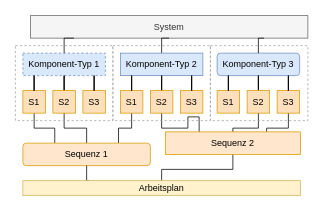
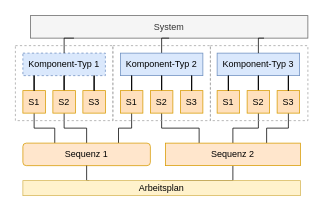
node "Komponent-Typ 3": shape rounded rectangle -> rectangle
node "Sequenz 2": moved (233, 143) -> (233, 154)
